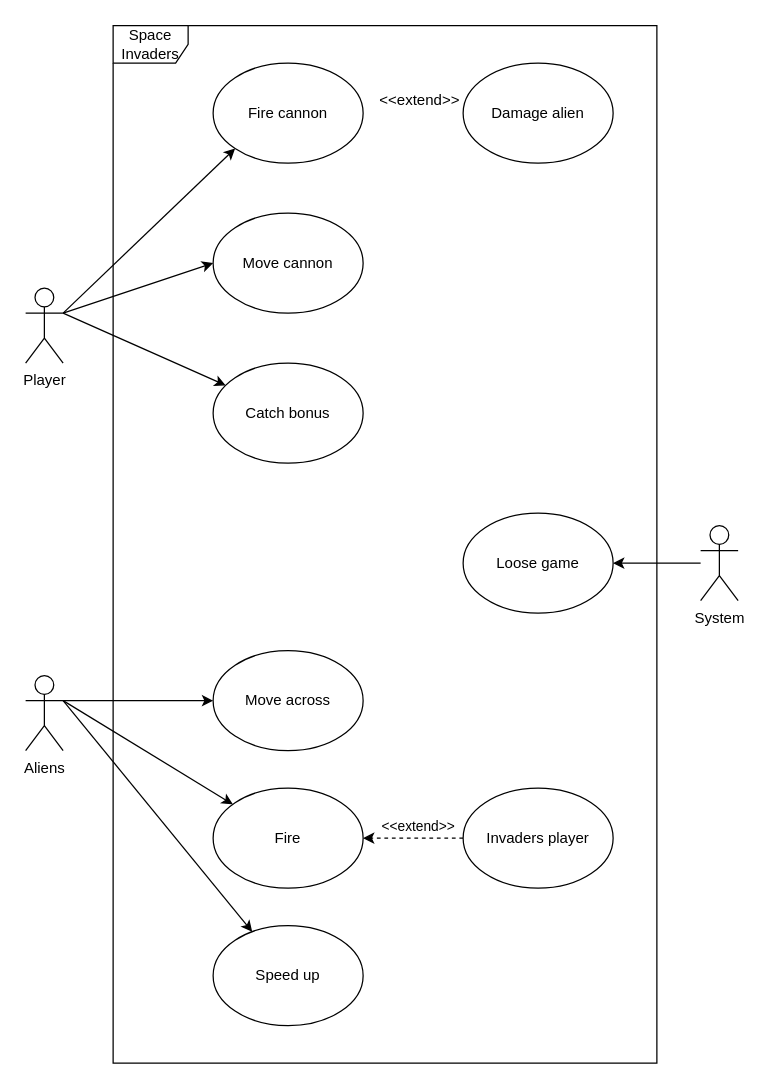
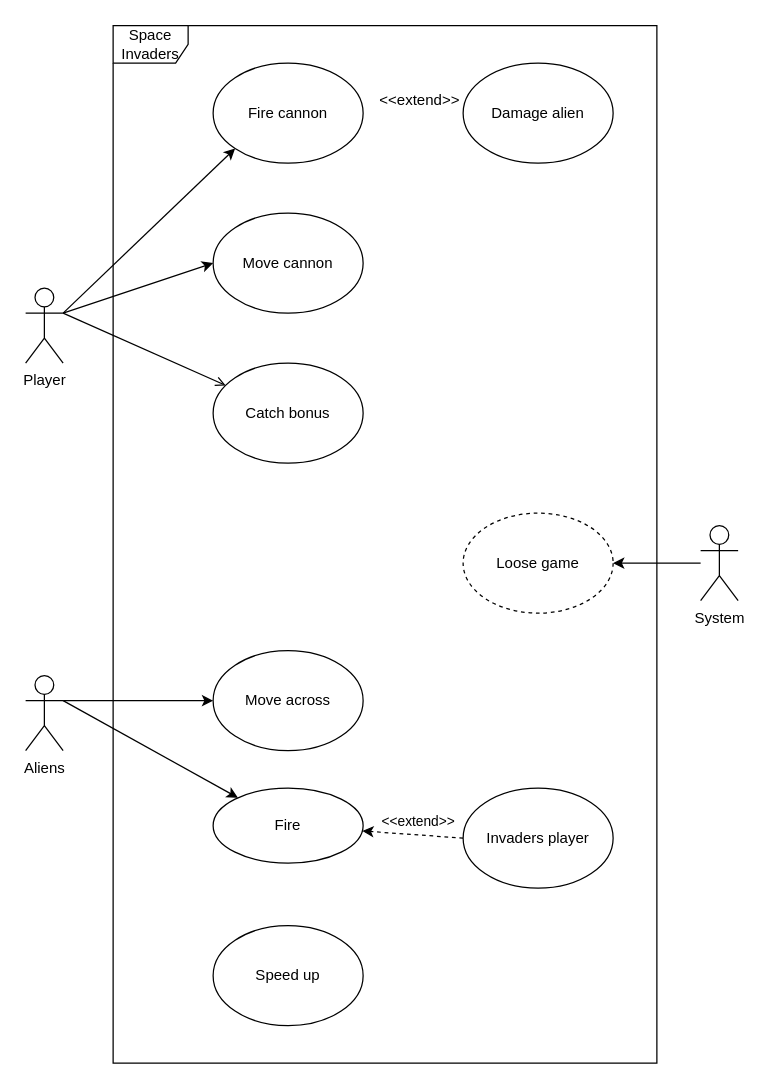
edge "Player" -> "Catch bonus": arrowhead classic -> open
node "Loose game": style solid -> dashed
edge "Aliens" -> "Speed up": removed
node "Fire": size 150x100 -> 150x75
